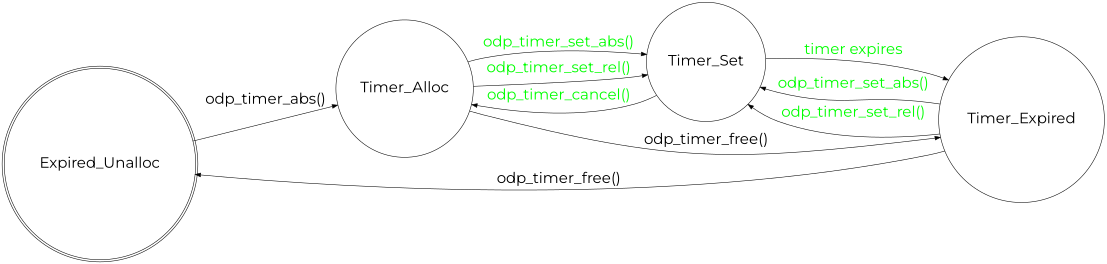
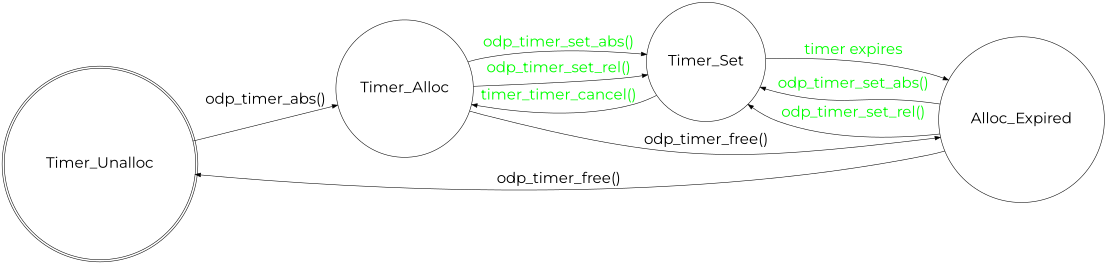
edge "Timer_Set" -> "Timer_Alloc": label "odp_timer_cancel()" -> "timer_timer_cancel()"
node "Timer_Expired": label "Timer_Expired" -> "Alloc_Expired"
node "Expired_Unalloc": label "Expired_Unalloc" -> "Timer_Unalloc"
